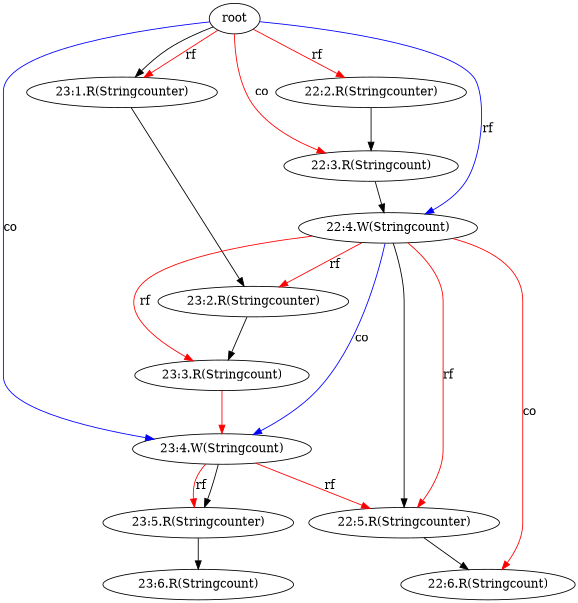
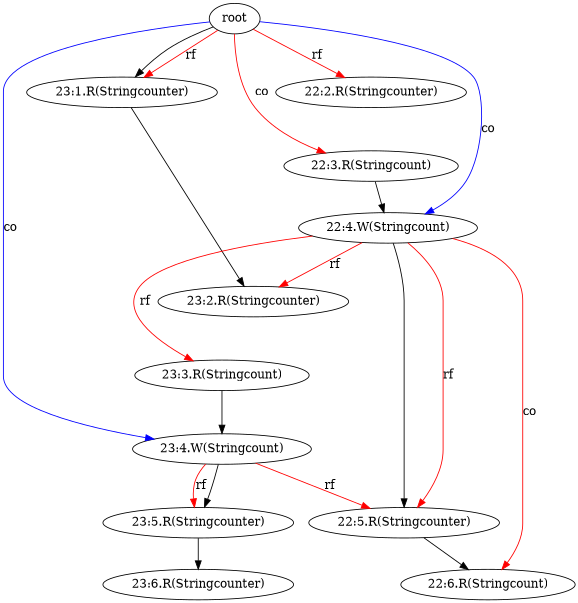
edge "22:2.R(Stringcounter)" -> "22:3.R(Stringcount)": removed
edge "root" -> "22:4.W(Stringcount)": label "rf" -> "co"
edge "23:2.R(Stringcounter)" -> "23:3.R(Stringcount)": removed
edge "22:4.W(Stringcount)" -> "23:4.W(Stringcount)": removed, label "co"
edge "23:3.R(Stringcount)" -> "23:4.W(Stringcount)": color red -> black
node "23:6.R(Stringcount)": label "23:6.R(Stringcount)" -> "23:6.R(Stringcounter)"
